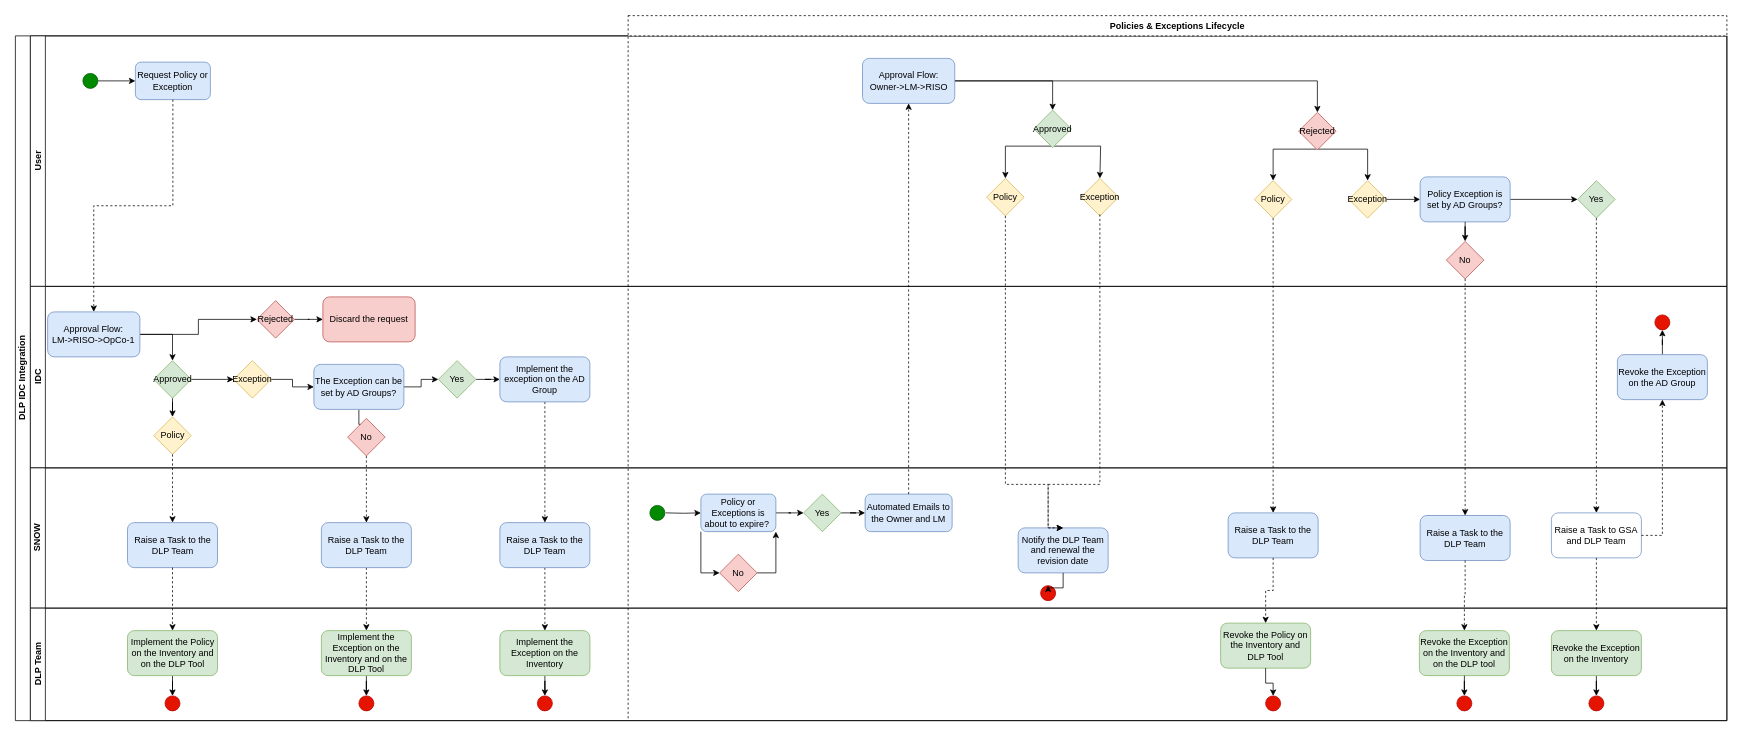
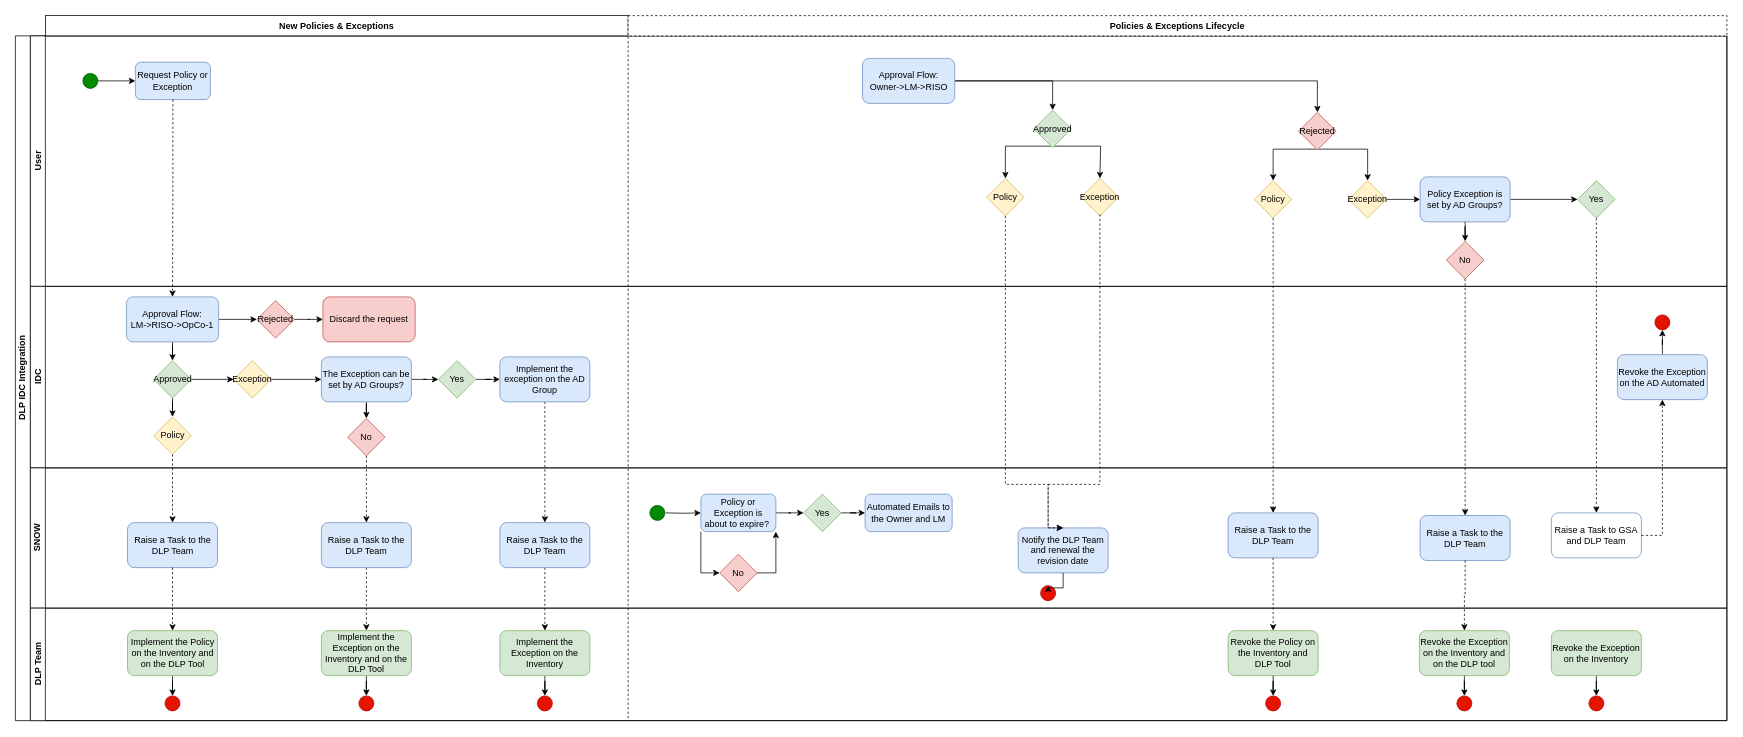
node "New Policies & Exceptions": added
edge "Automated Emails to the Owner and LM" -> "Approval Flow: Owner->LM->RISO": removed
node "Approval Flow: LM->RISO->OpCo-1": moved (94, 334) -> (173, 319)
node "Revoke the Exception on the AD Group": label "Revoke the Exception on the AD Group" -> "Revoke the Exception on the AD Automated"
node "The Exception can be set by AD Groups?": moved (359, 387) -> (366, 379)
node "Policy or Exceptions is about to expire?": label "Policy or Exceptions is about to expire?" -> "Policy or Exception is about to expire?"
edge "Raise a Task to GSA and DLP Team" -> "Revoke the Exception on the Inventory": removed
node "Revoke the Policy on the Inventory and DLP Tool": moved (1266, 645) -> (1273, 653)
